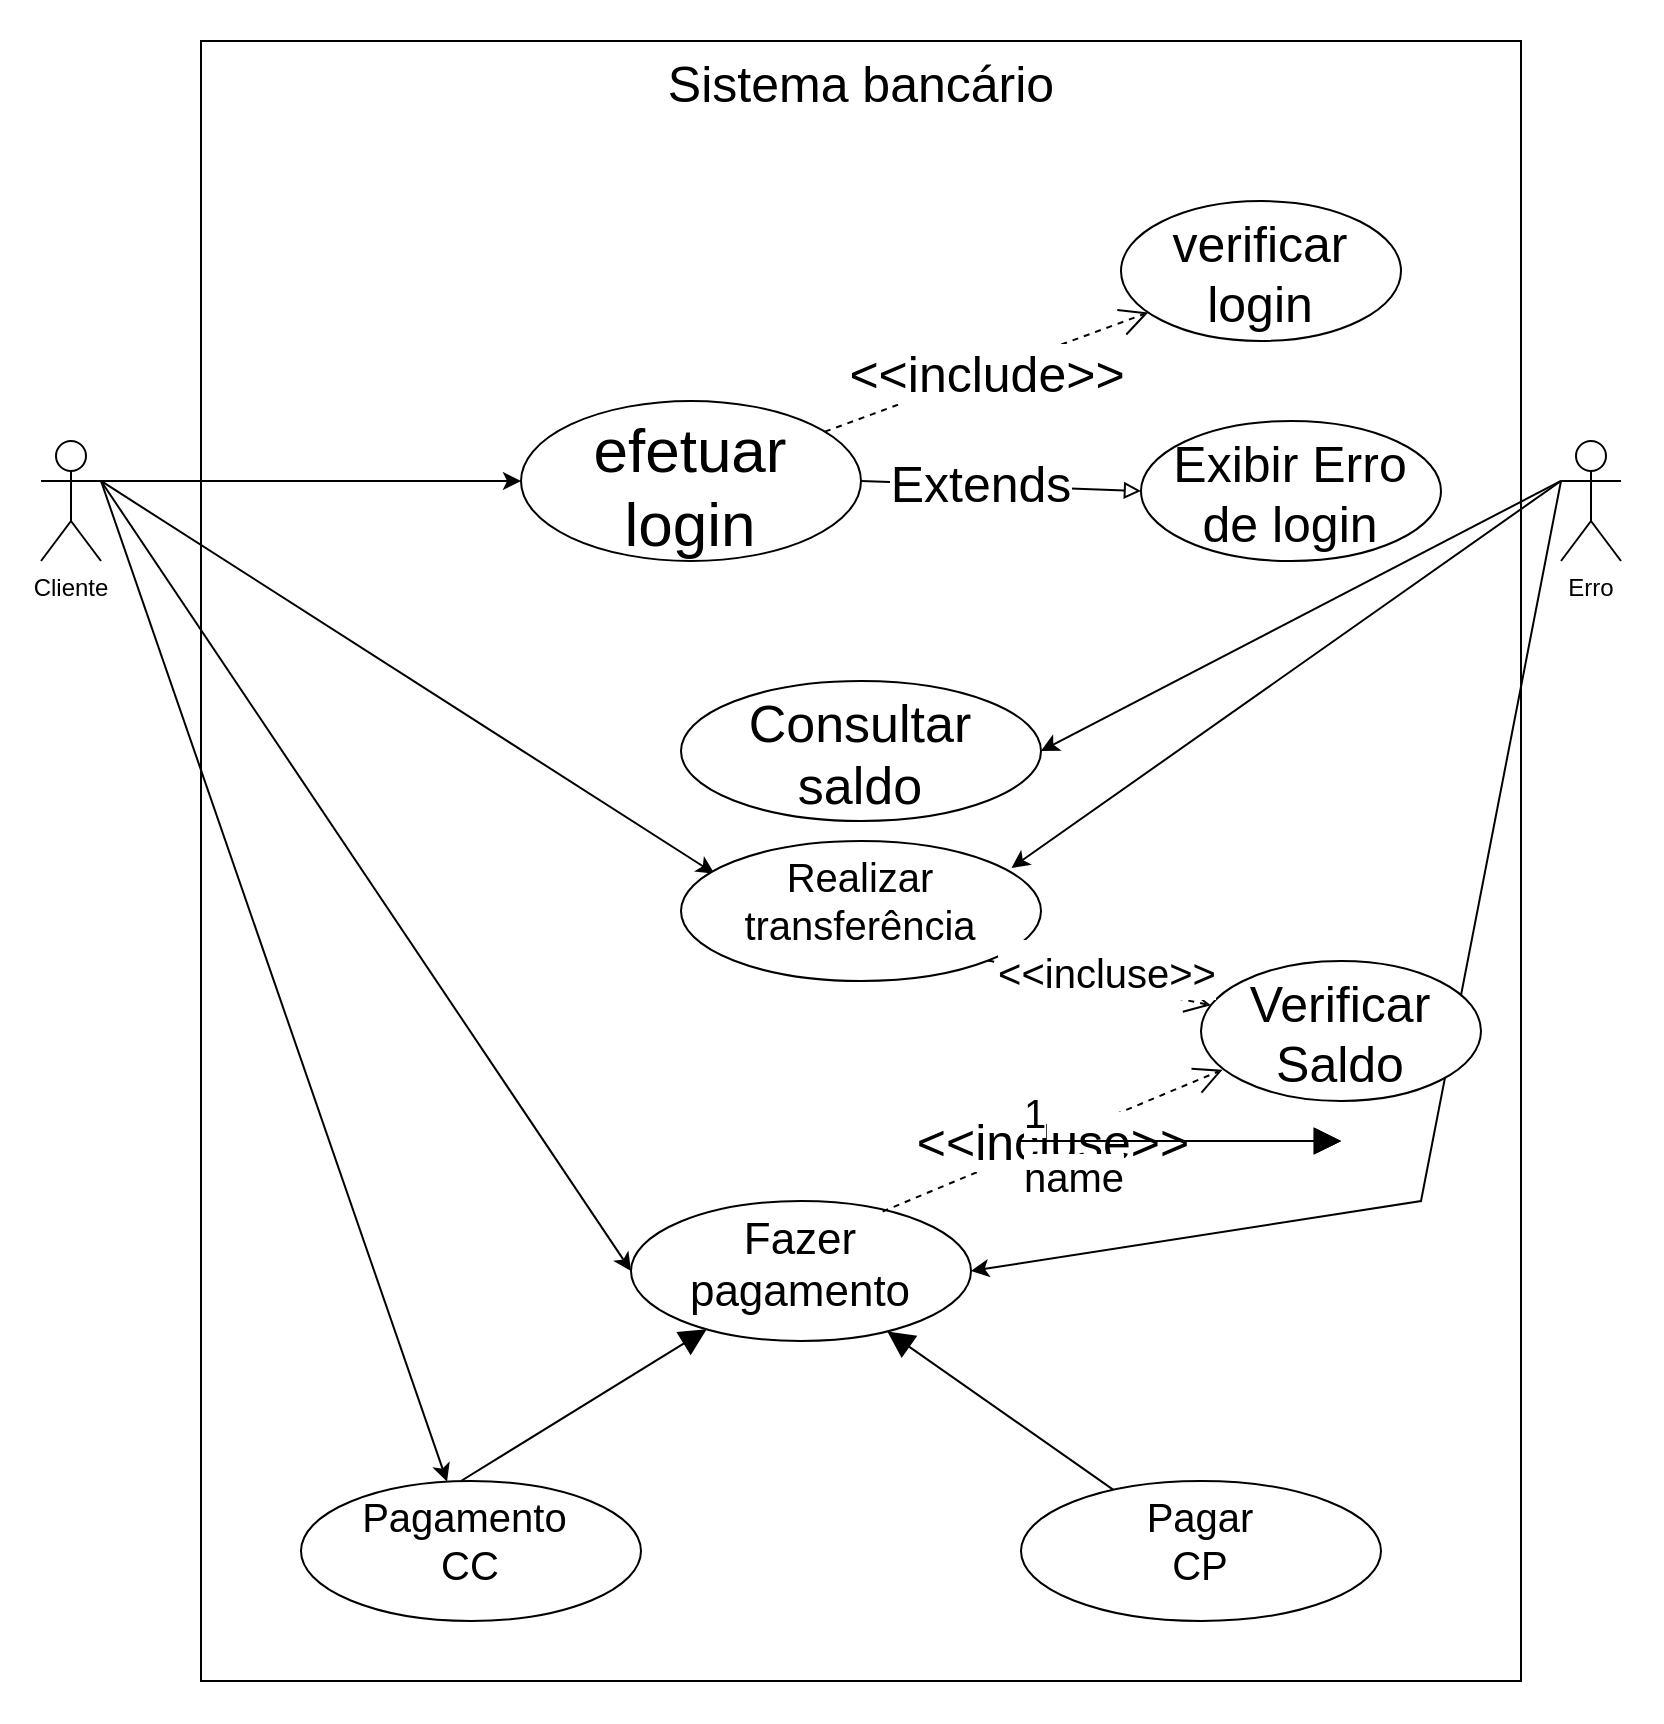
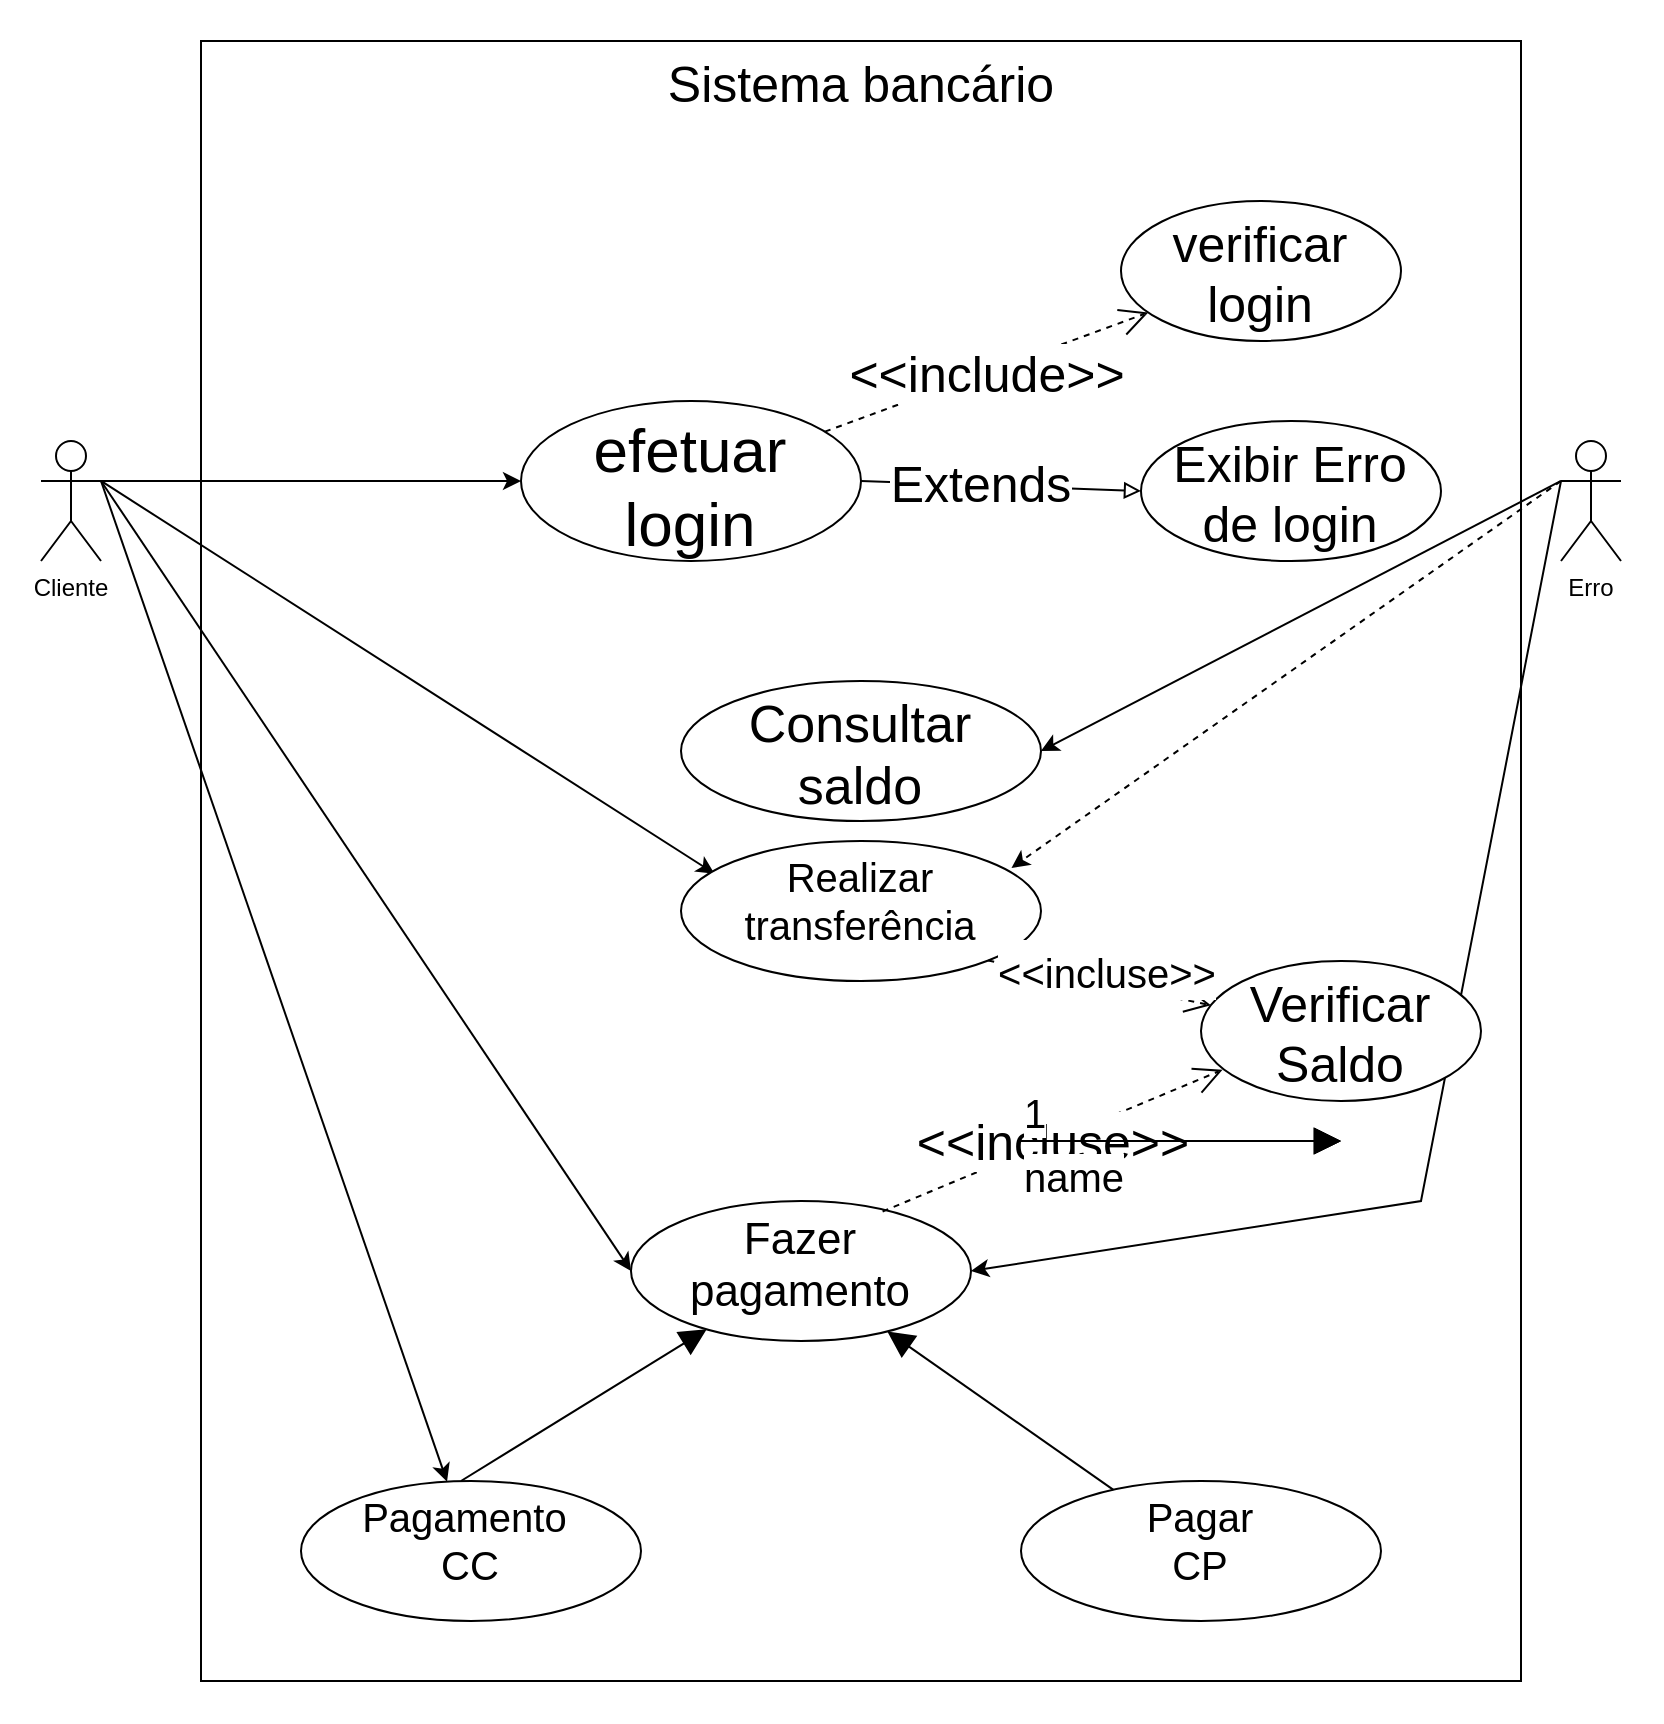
edge "Erro" -> "Realizar transferência": style solid -> dashed
